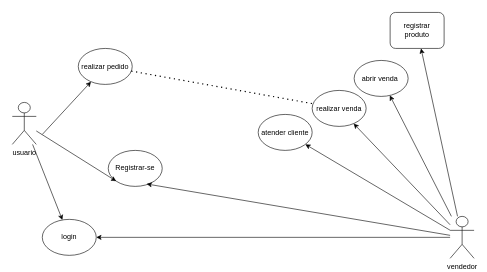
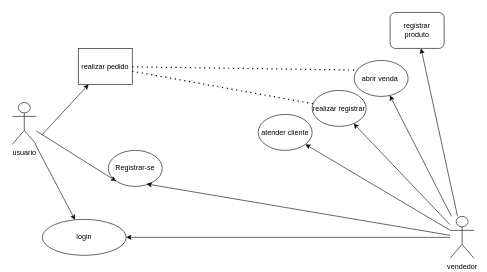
node "realizar pedido": shape ellipse -> rectangle
edge "realizar pedido" -- "abrir venda": added
node "realizar venda": label "realizar venda" -> "realizar registrar"
node "login": size 54x36 -> 84x36
